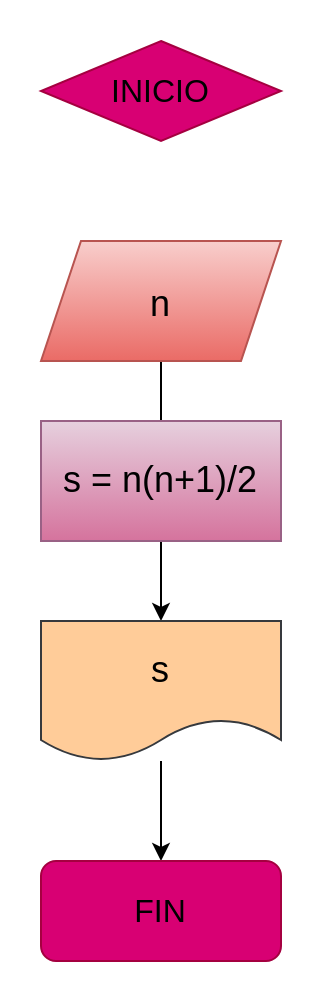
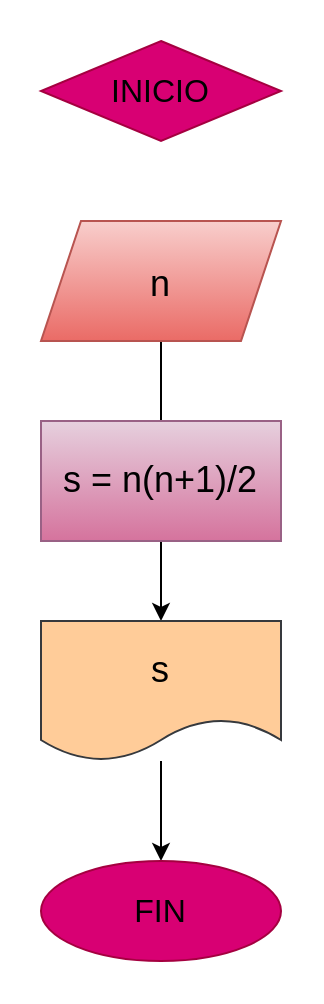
node "n": moved (161, 301) -> (161, 281)
node "FIN": shape rounded rectangle -> ellipse
